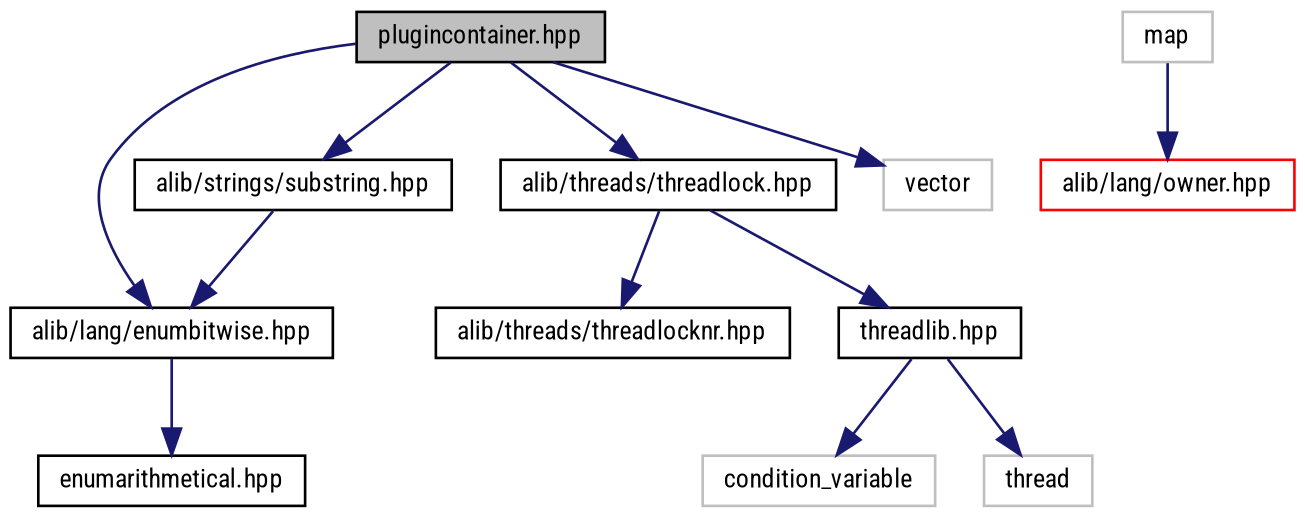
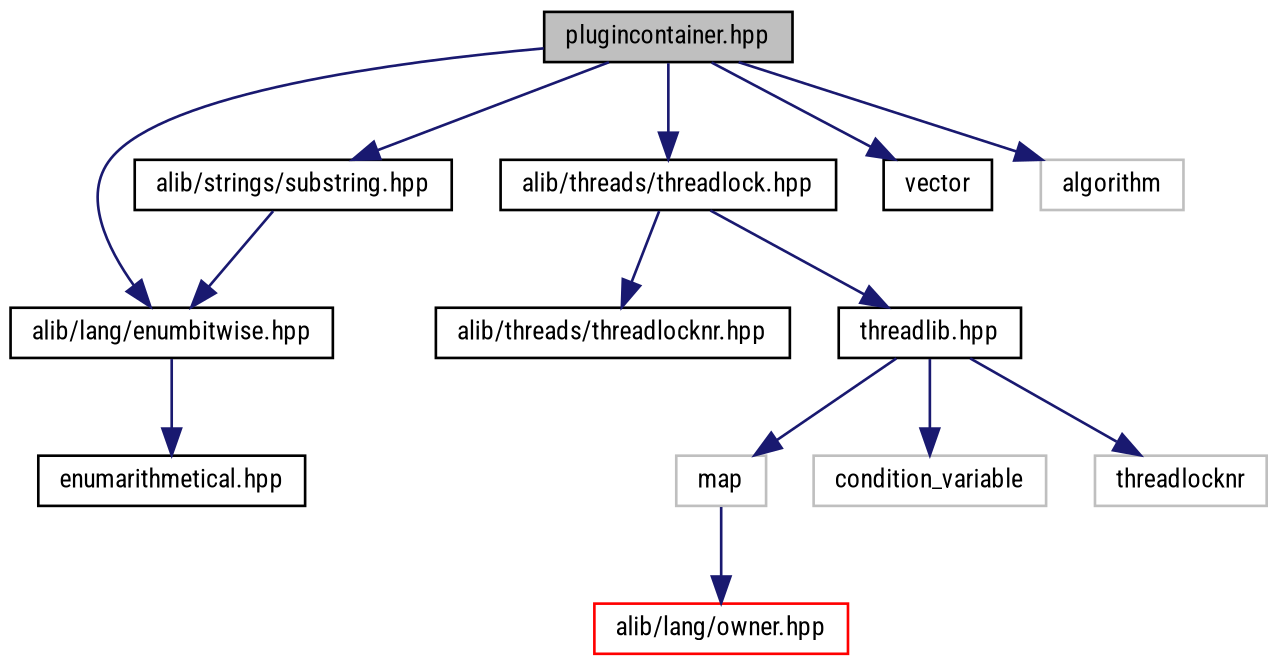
node "vector": color grey75 -> black
node "algorithm": added
edge "threadlib.hpp" -> "map": added
node "thread": label "thread" -> "threadlocknr"
